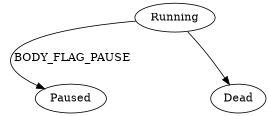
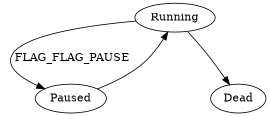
edge "Running" -> "Paused": label "BODY_FLAG_PAUSE" -> "FLAG_FLAG_PAUSE"
edge "Paused" -> "Running": added
